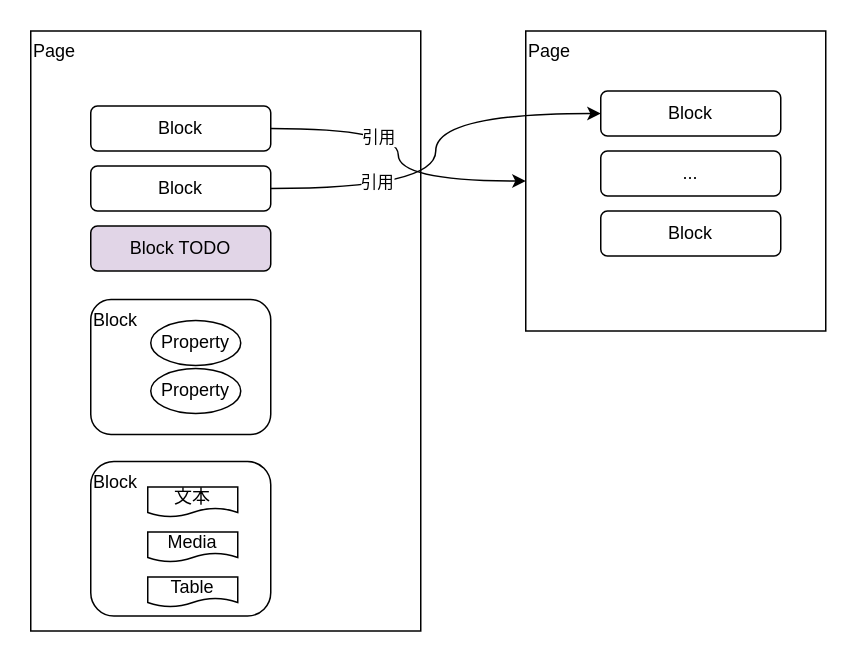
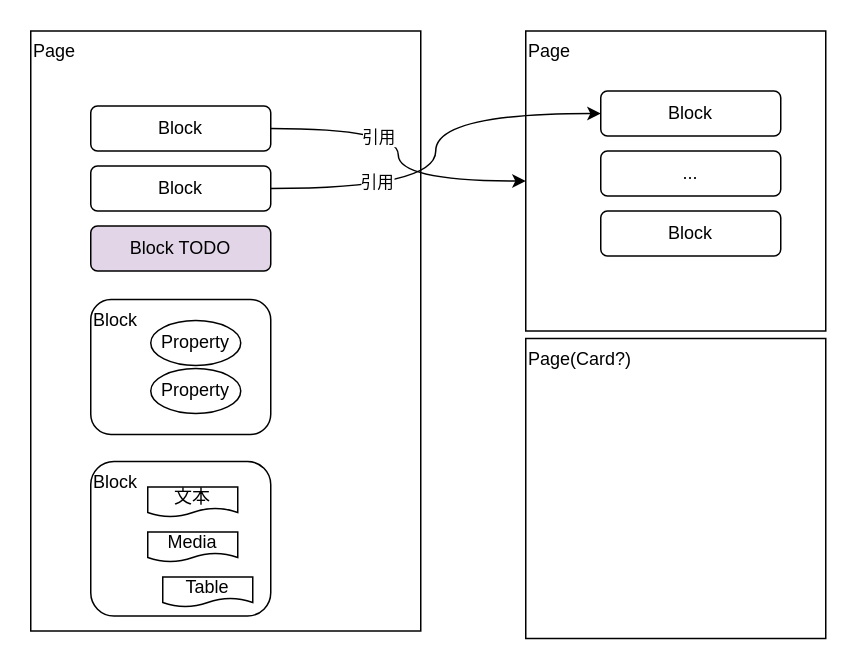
node "Page(Card?)": added
node "Table": moved (193, 592) -> (208, 592)
